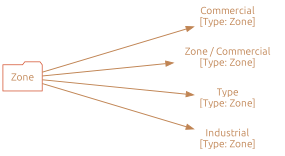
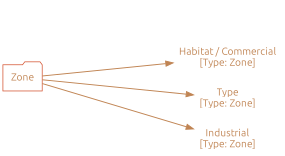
node "Commercial [Type: Zone]": removed
node "Zone / Commercial [Type: Zone]": label "Zone / Commercial [Type: Zone]" -> "Habitat / Commercial [Type: Zone]"
